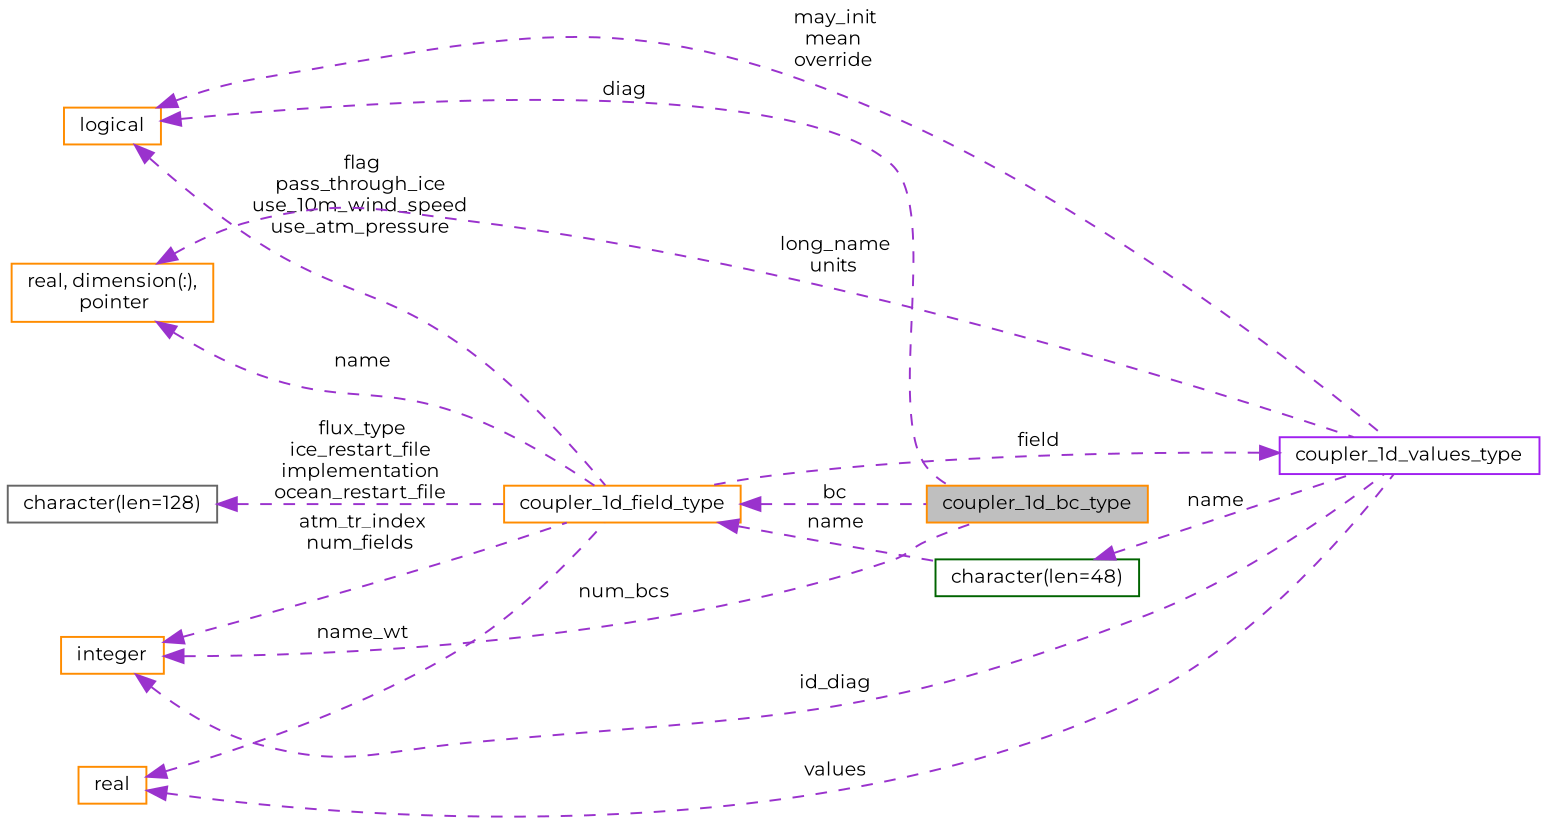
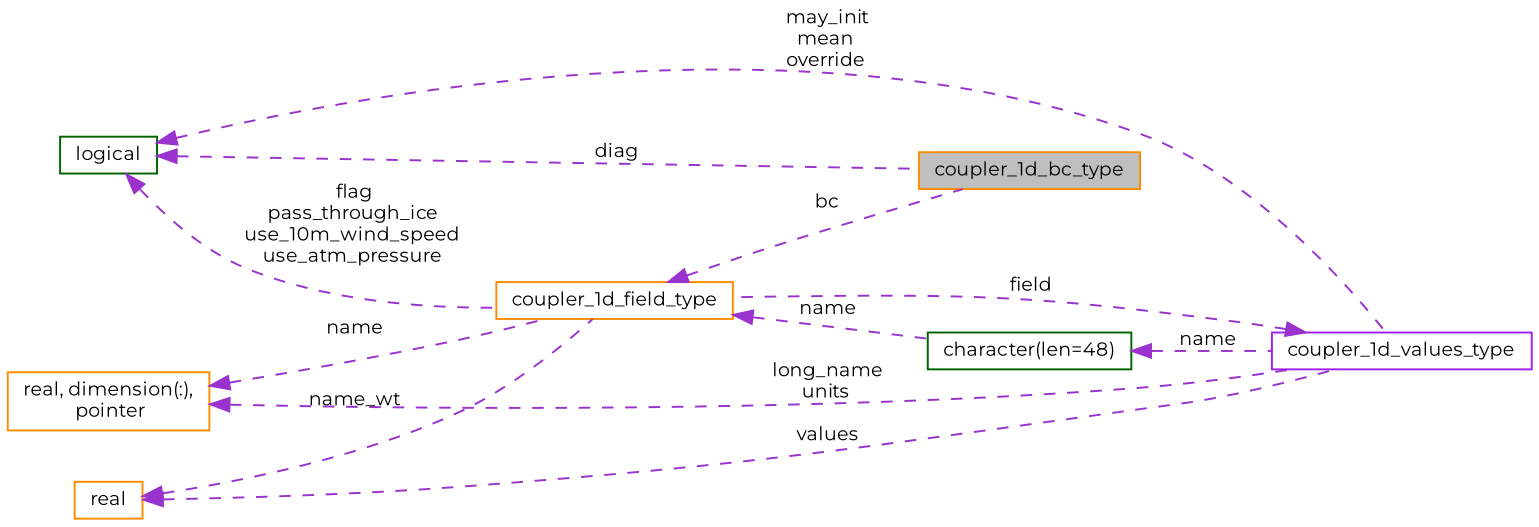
node "logical": color darkorange -> darkgreen
node "character(len=128)": removed
node "integer": removed
